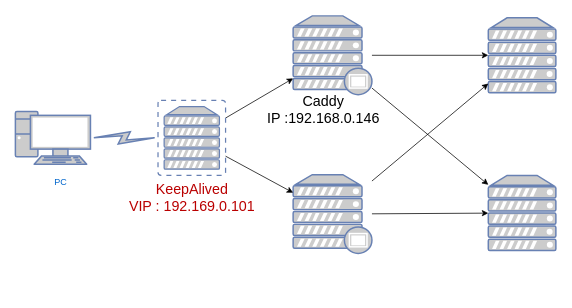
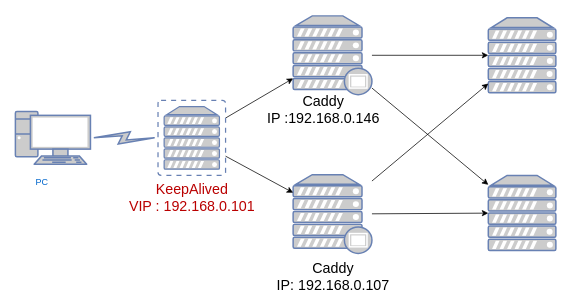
node "PC": moved (60, 182) -> (42, 182)
node "KeepAlivedVIP : 192.169.0.101": label "KeepAlivedVIP : 192.169.0.101" -> "KeepAlivedVIP : 192.168.0.101"
node "CaddyIP: 192.168.0.107": added
